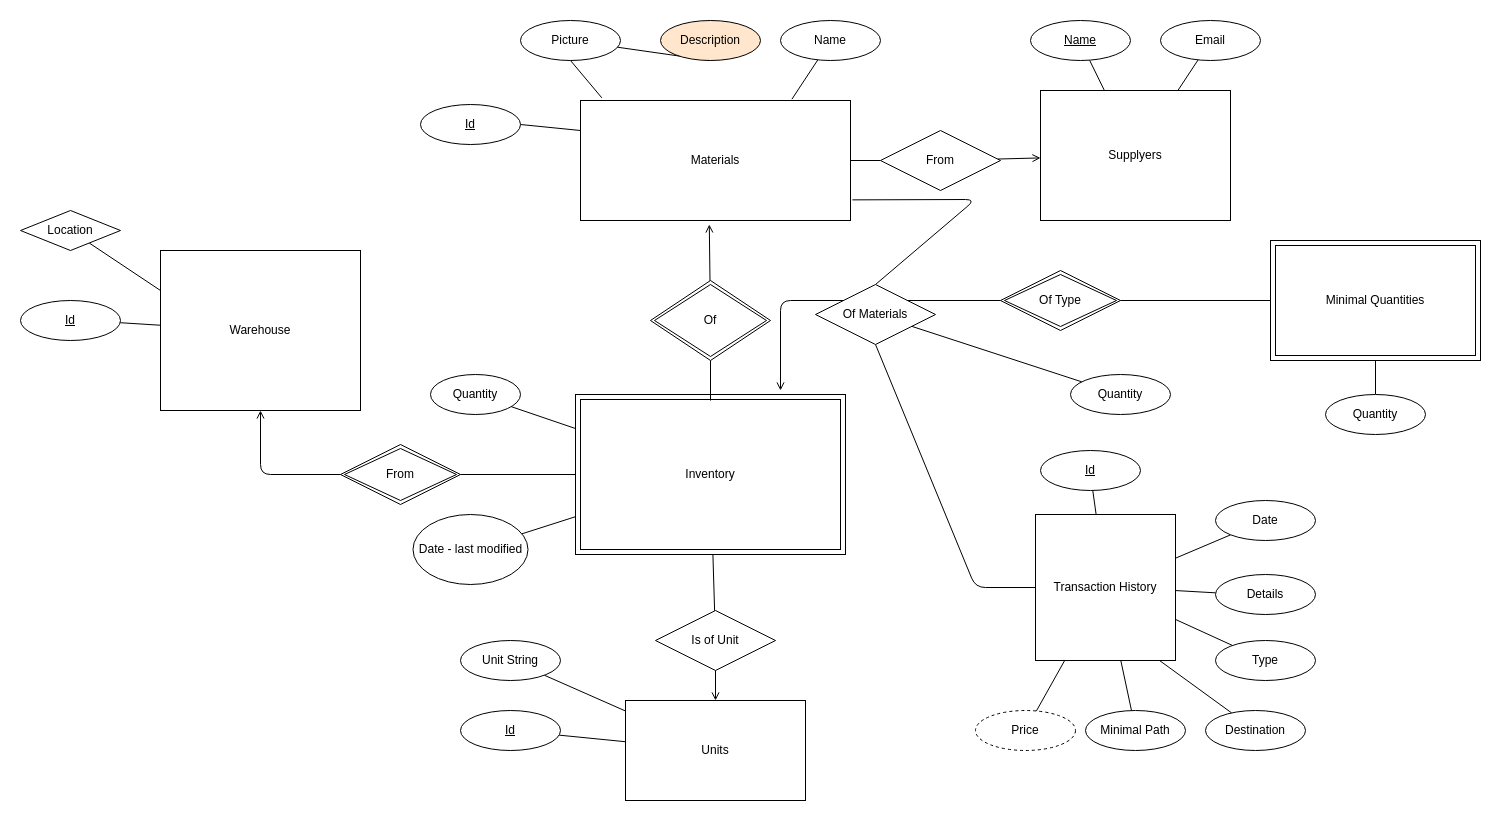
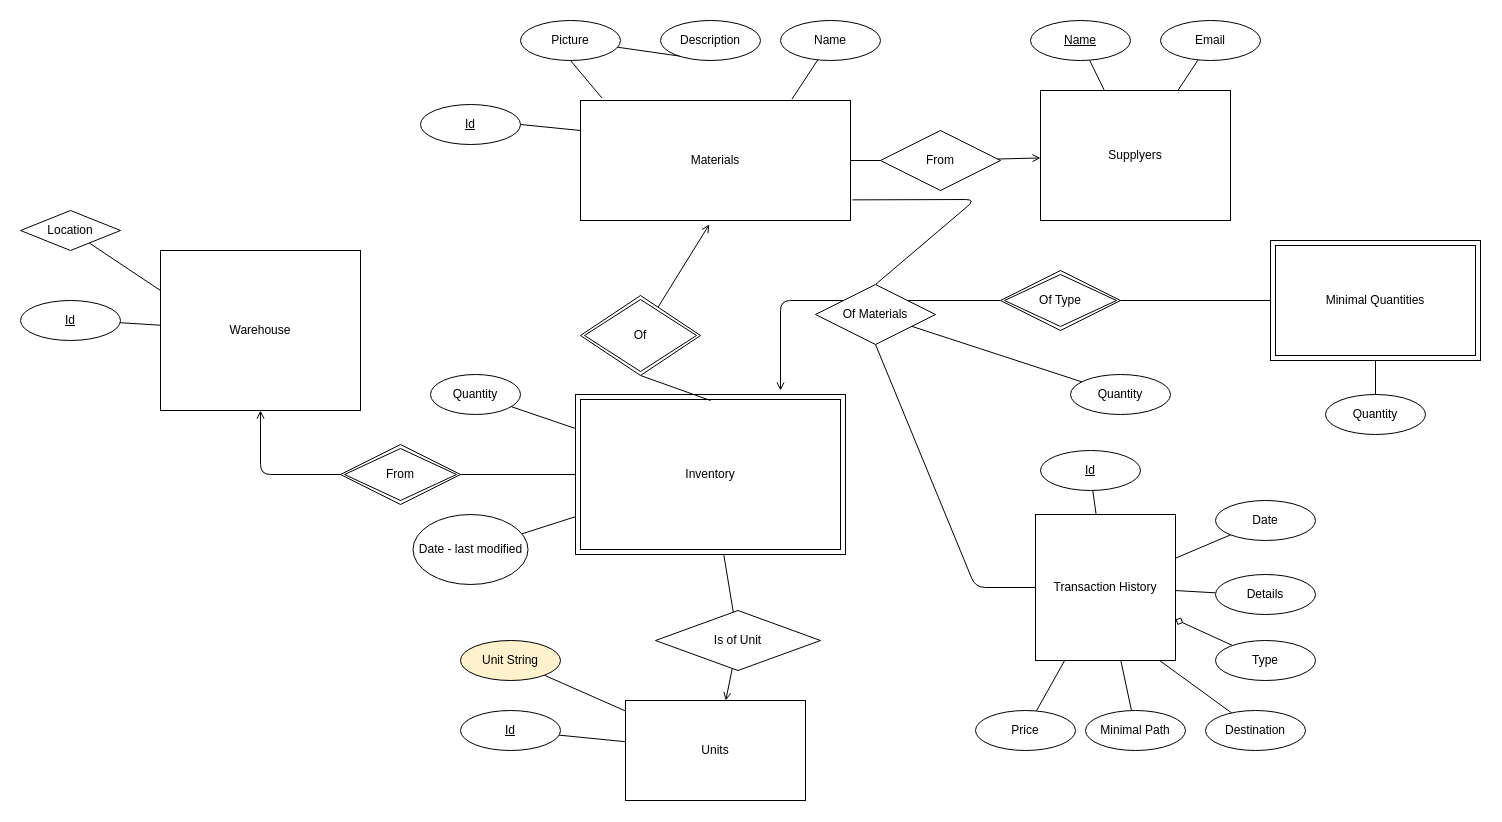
node "Description": fillcolor #ffe6cc -> #ffffff
node "Of": moved (711, 321) -> (641, 336)
edge "Transaction History" -- "Type": arrowhead none -> diamond
node "Is of Unit": size 120x60 -> 165x60
node "Unit String": fillcolor #ffffff -> #fff2cc
node "Price": style dashed -> solid
